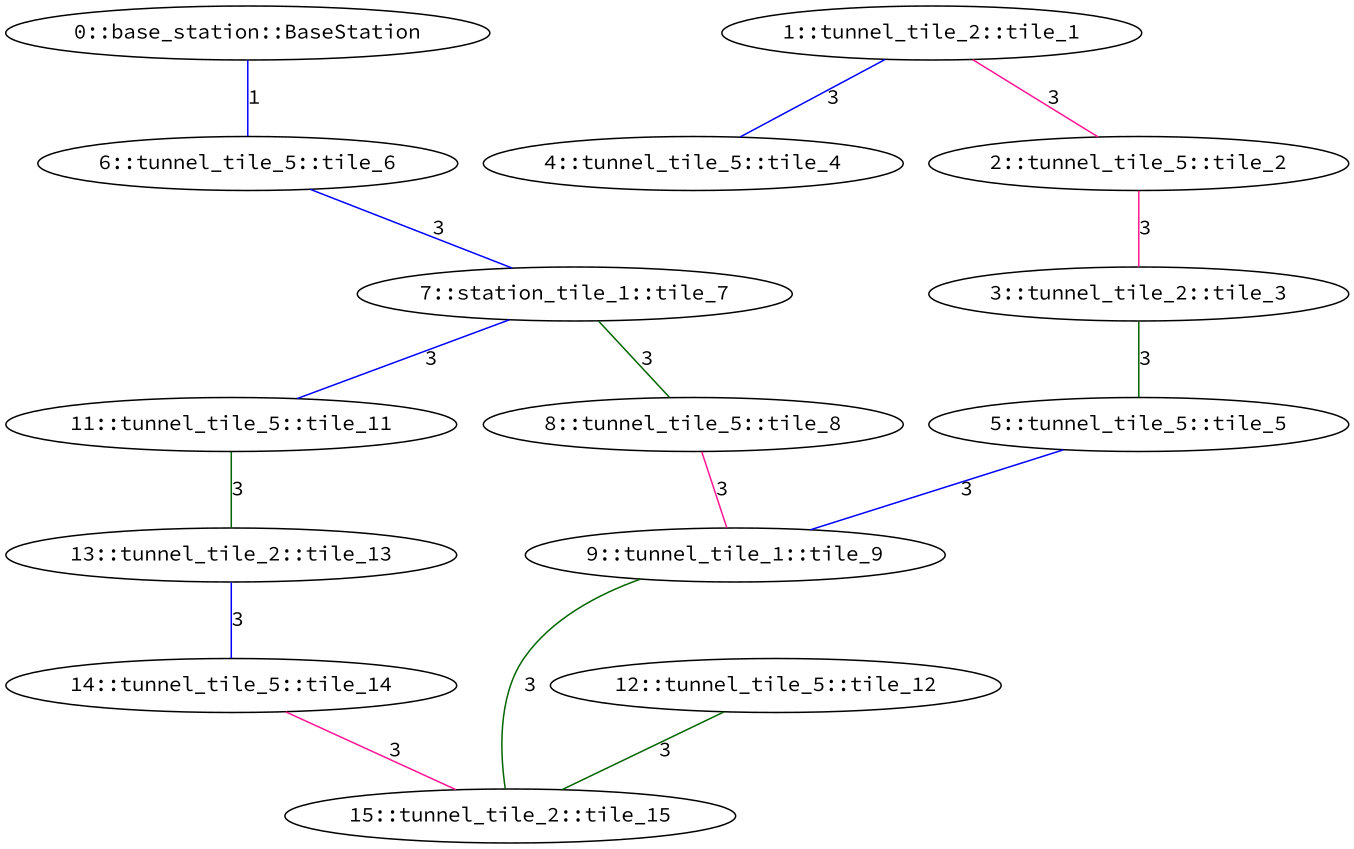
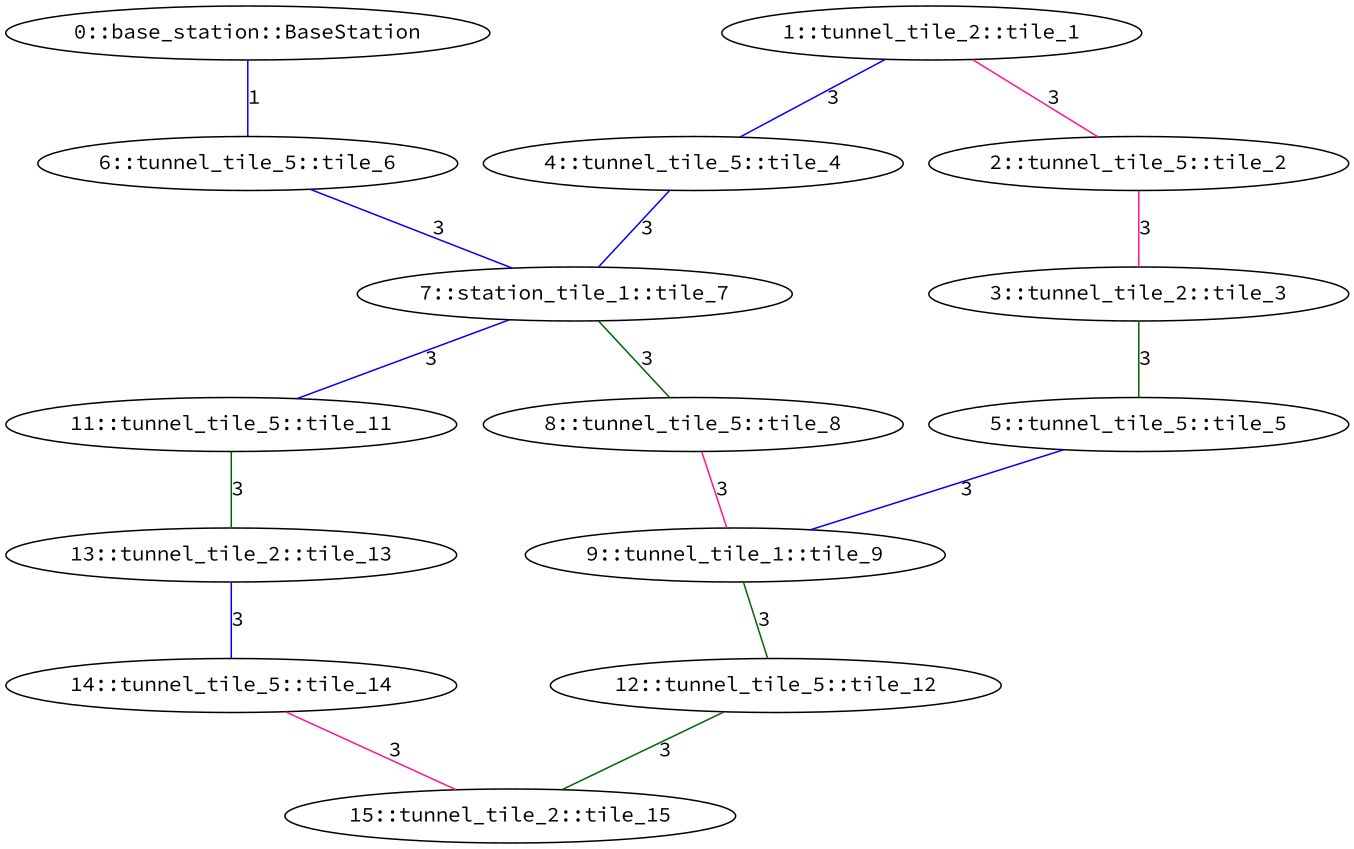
edge "4::tunnel_tile_5::tile_4" -- "7::station_tile_1::tile_7": added, label "3"
edge "9::tunnel_tile_1::tile_9" -- "15::tunnel_tile_2::tile_15": now "9::tunnel_tile_1::tile_9" -- "12::tunnel_tile_5::tile_12"
